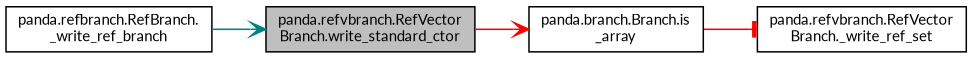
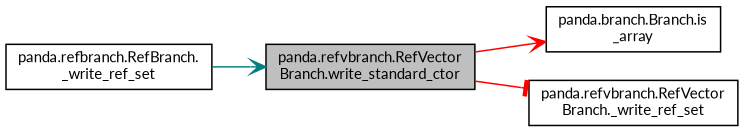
node "panda.refbranch.RefBranch. _write_ref_branch": label "panda.refbranch.RefBranch. _write_ref_branch" -> "panda.refbranch.RefBranch. _write_ref_set"
edge "panda.branch.Branch.is _array" -> "panda.refvbranch.RefVector Branch._write_ref_set": now "panda.refvbranch.RefVector Branch.write_standard_ctor" -> "panda.refvbranch.RefVector Branch._write_ref_set"
